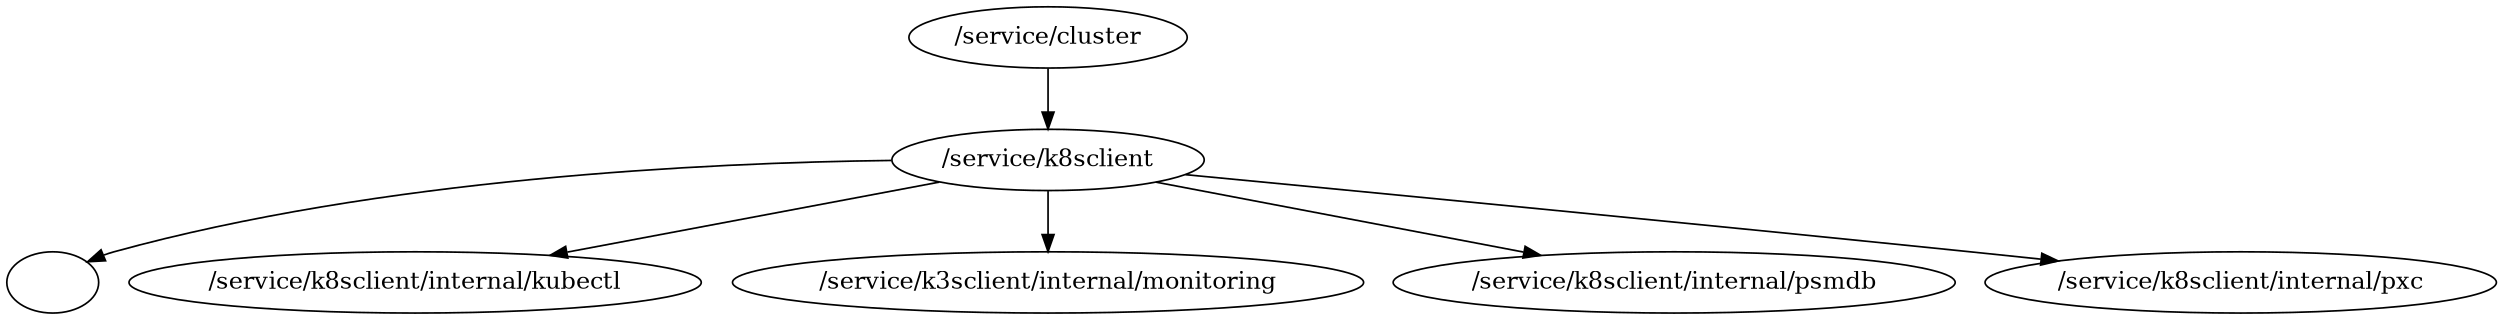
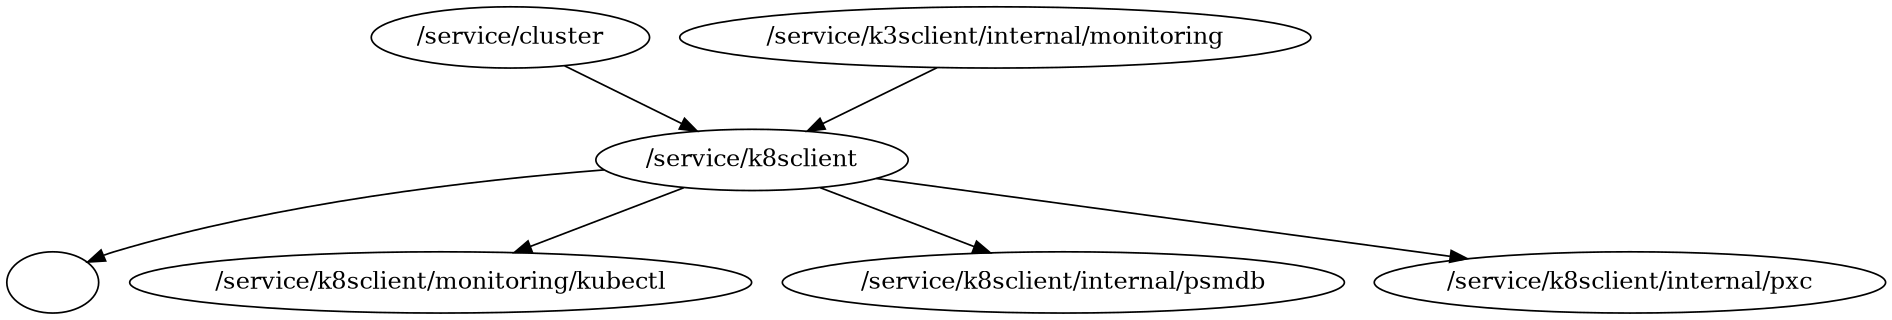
edge "/service/k8sclient" -> "/service/k3sclient/internal/monitoring": reversed
node "/service/k8sclient/internal/kubectl": label "/service/k8sclient/internal/kubectl" -> "/service/k8sclient/monitoring/kubectl"
